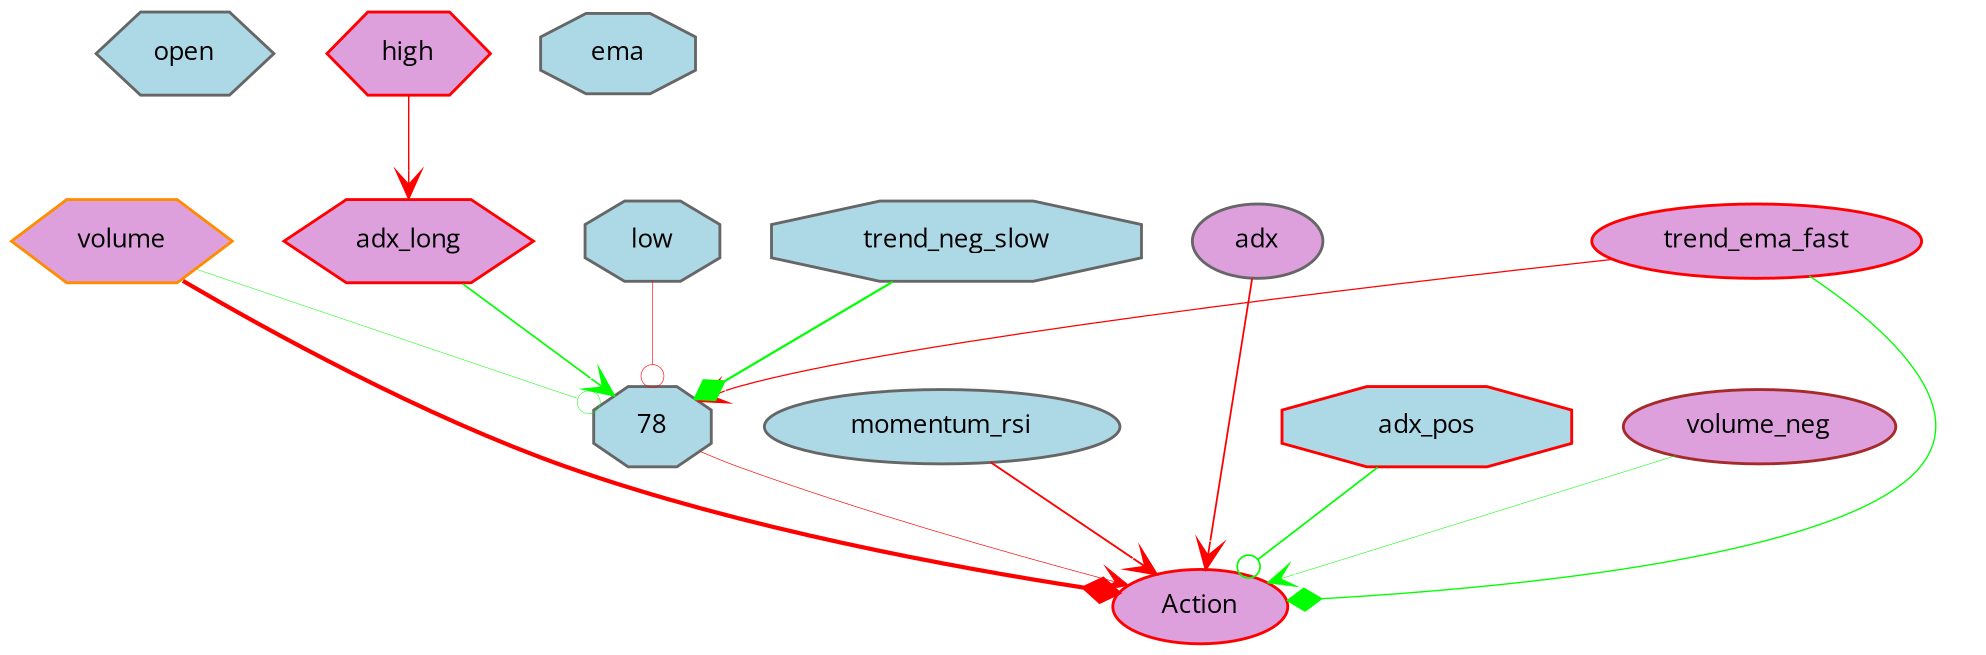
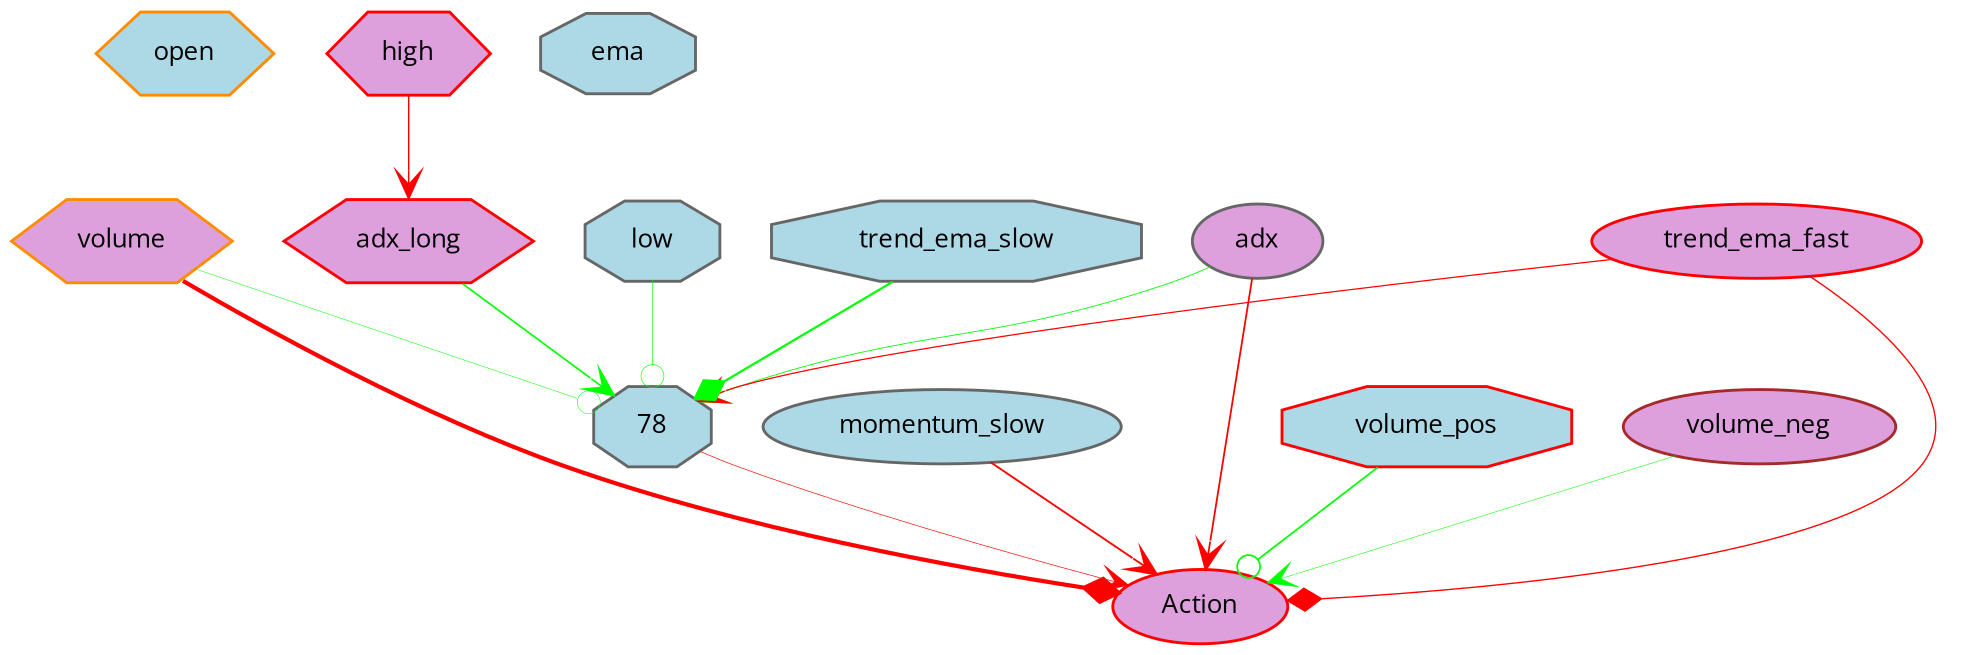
node "open": color gray40 -> darkorange
node "trend_neg_slow": label "trend_neg_slow" -> "trend_ema_slow"
edge "low" -> "78": color red -> green
edge "adx" -> "78": added
node "momentum_rsi": label "momentum_rsi" -> "momentum_slow"
node "adx_pos": label "adx_pos" -> "volume_pos"
edge "trend_ema_fast" -> "Action": color green -> red
